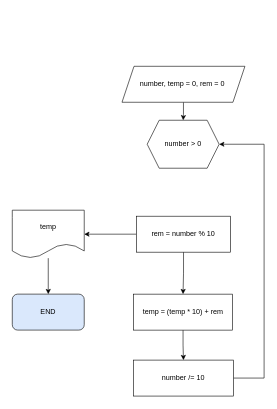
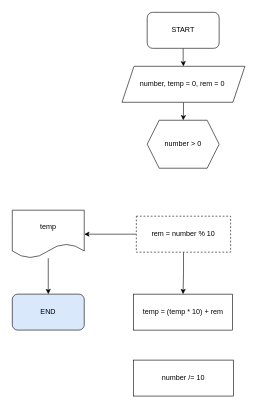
node "START": added
edge "START" -> "number, temp = 0, rem = 0": added
edge "number /= 10" -> "number > 0": removed
node "rem = number % 10": style solid -> dashed
edge "temp = (temp * 10) + rem" -> "number /= 10": removed
